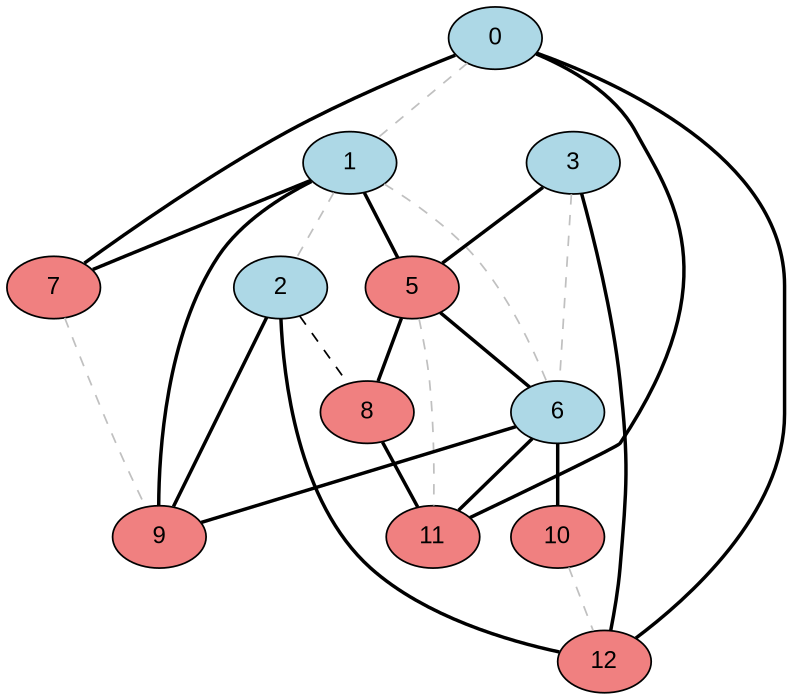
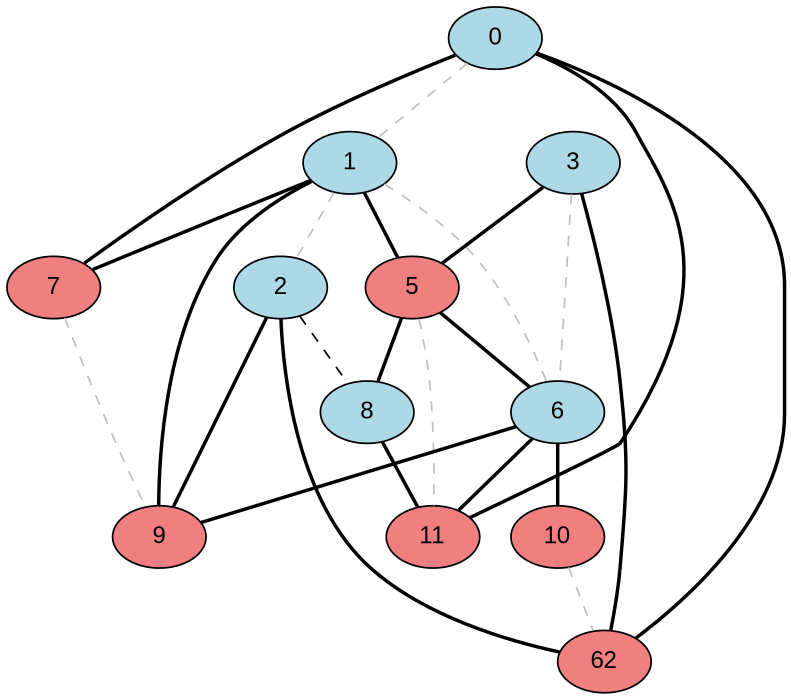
node "8": fillcolor lightcoral -> lightblue
node "12": label "12" -> "62"
